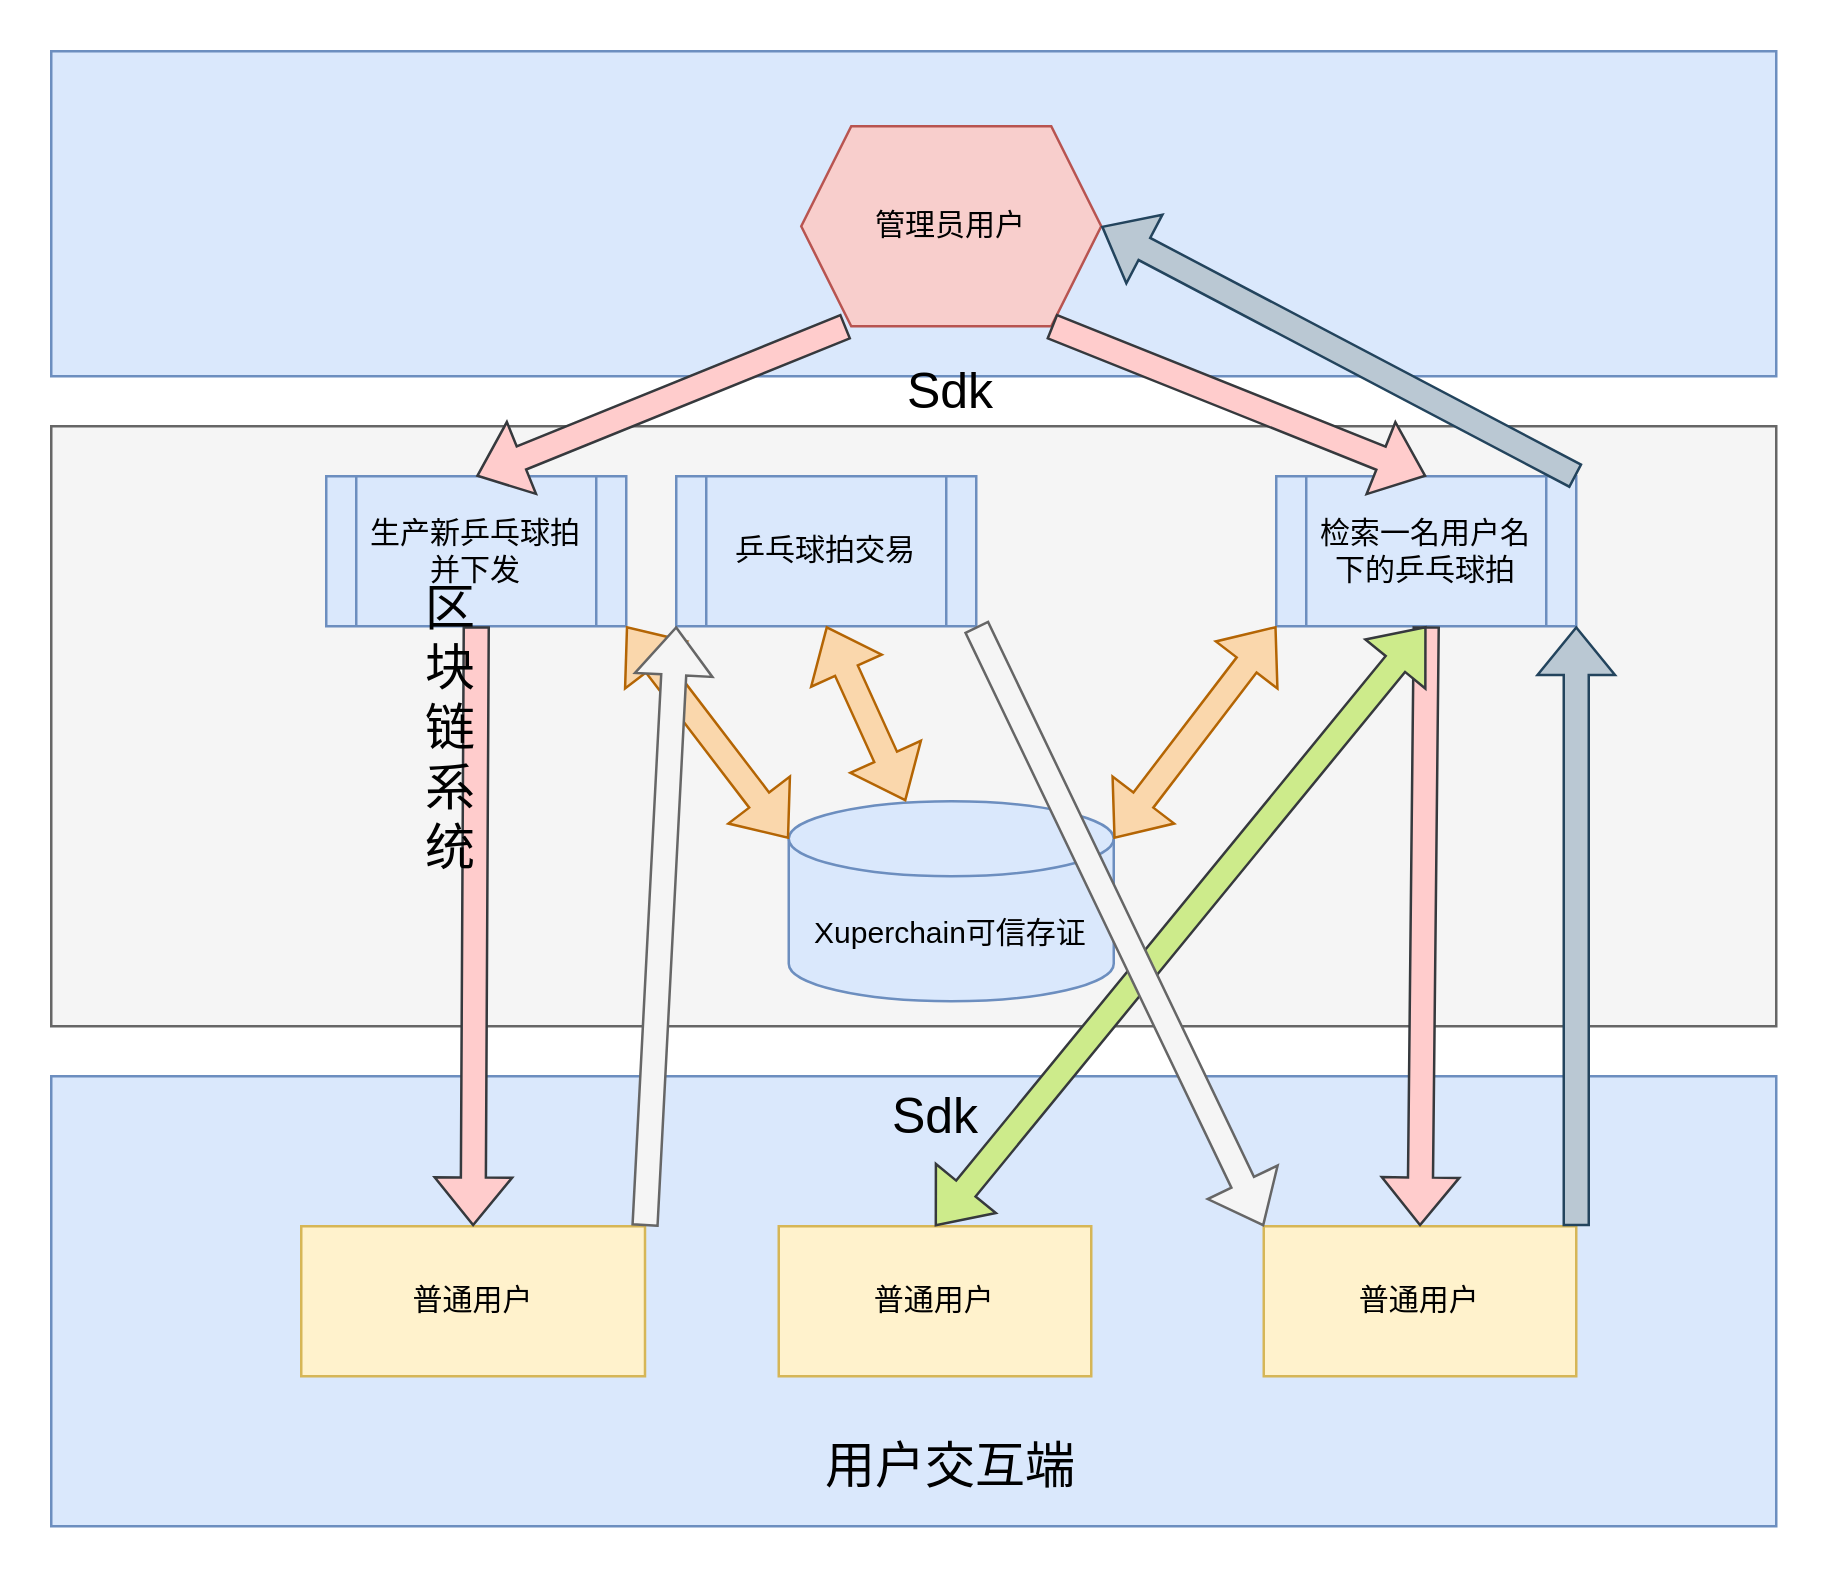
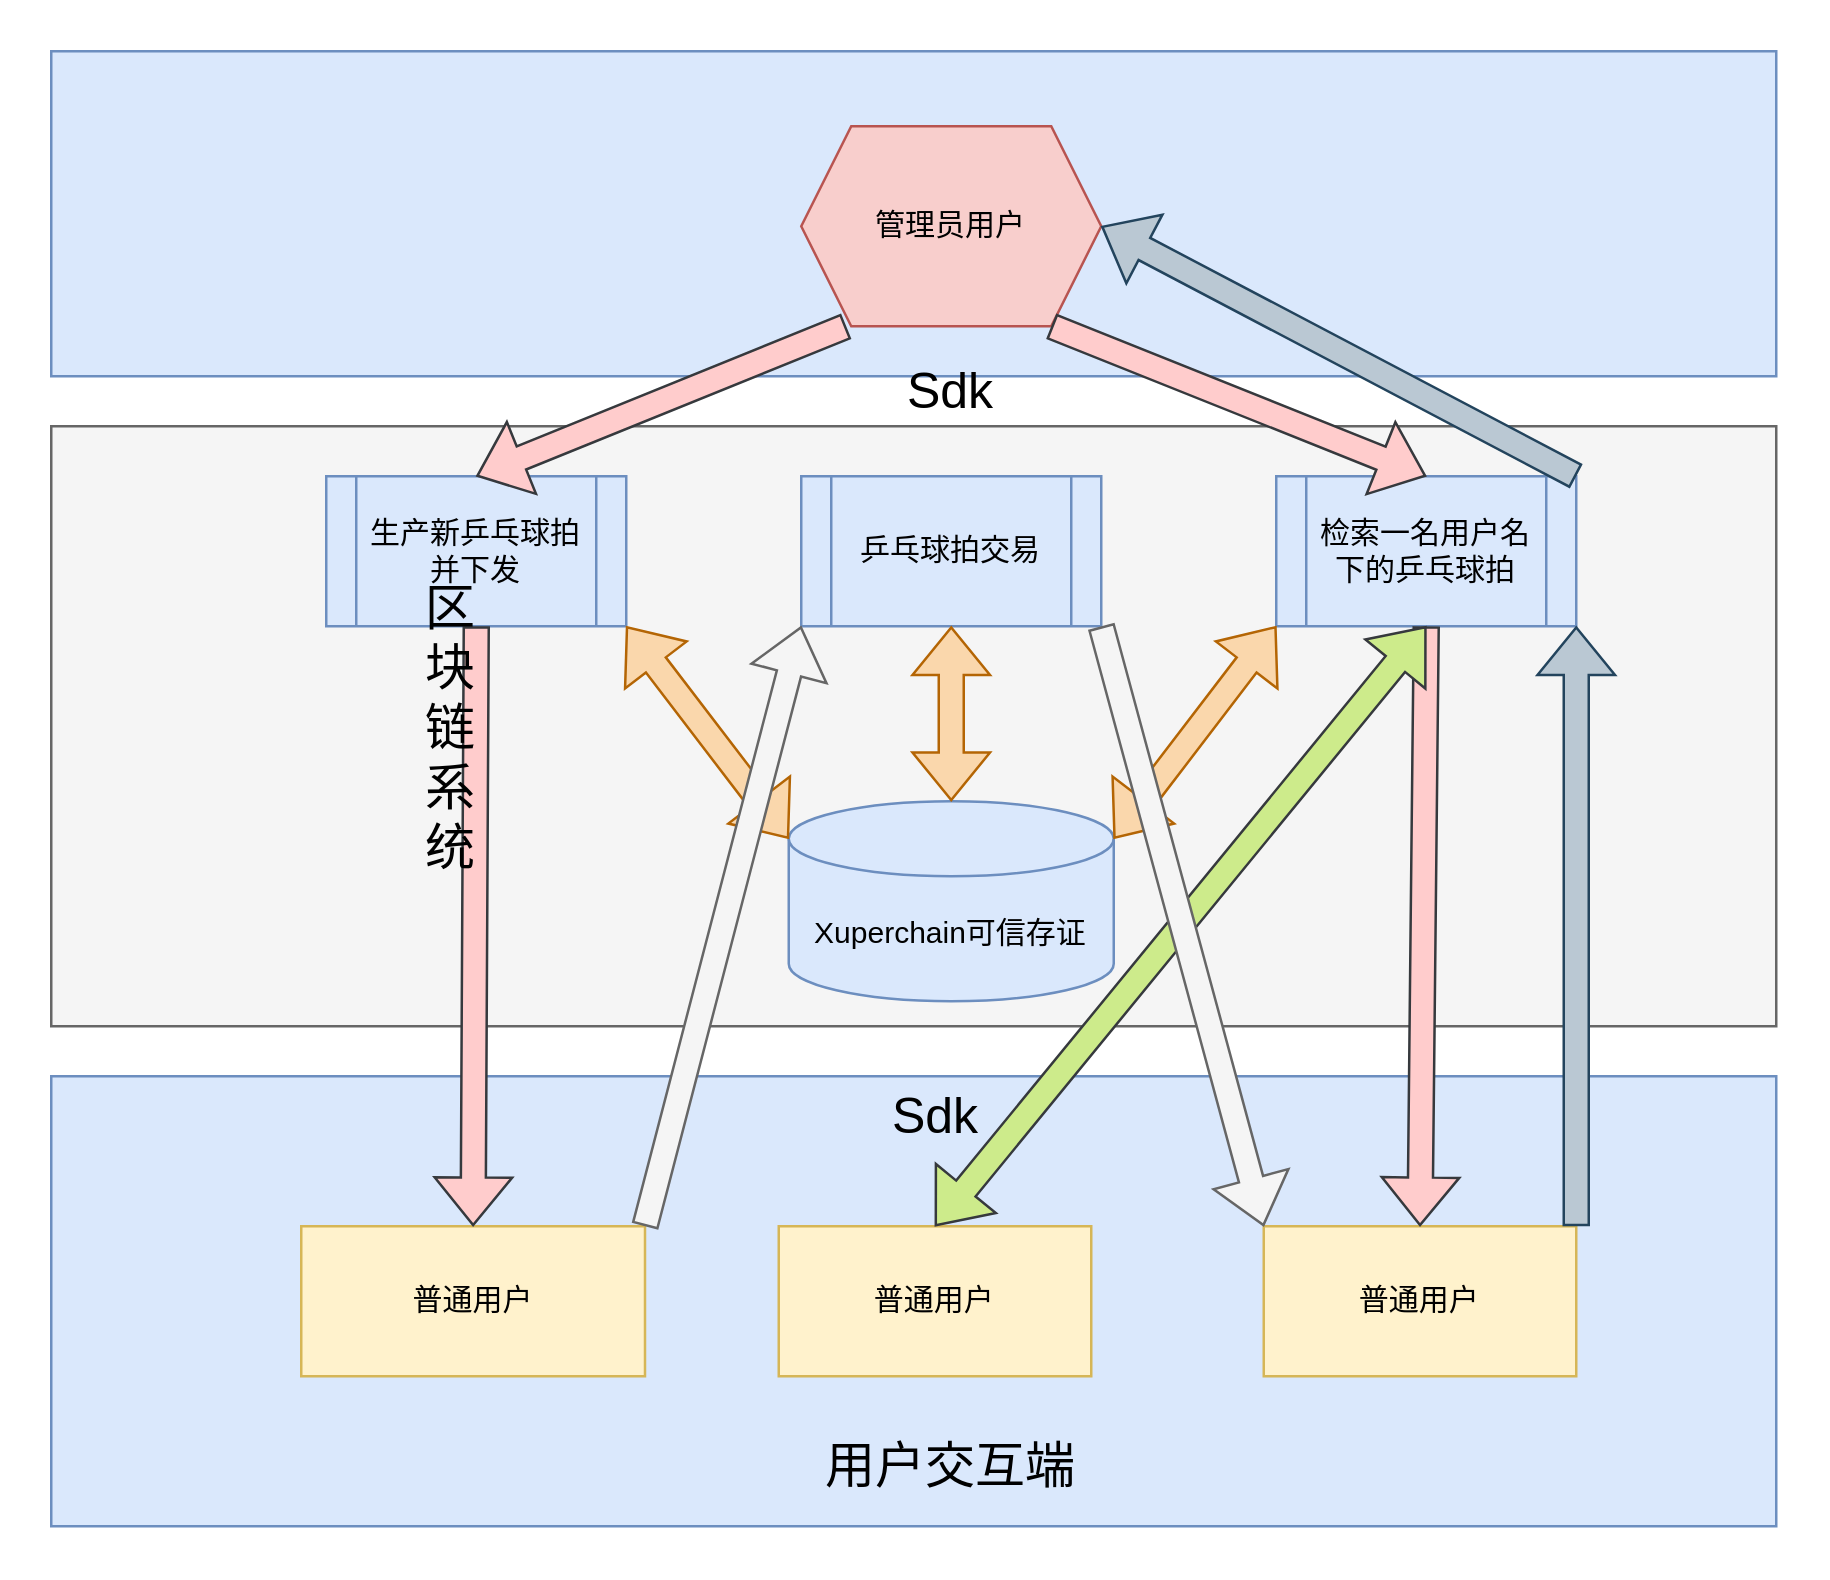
node "乒乓球拍交易": moved (826, 551) -> (951, 551)
